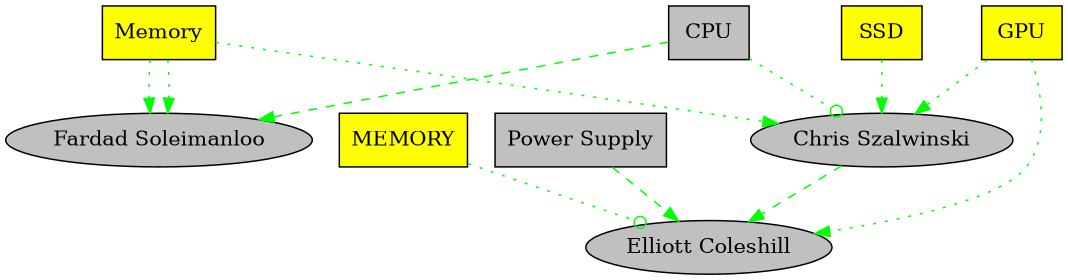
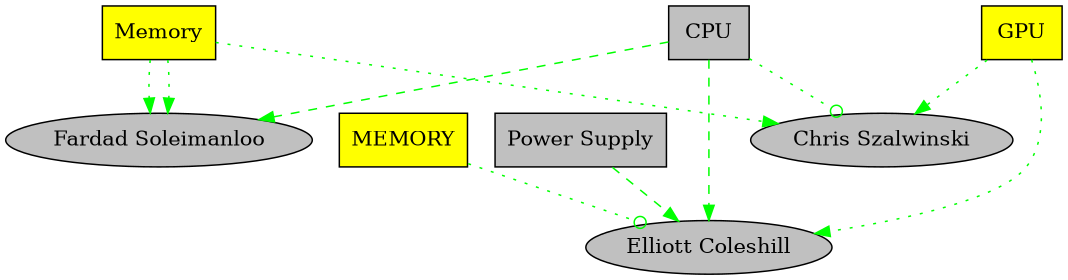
node "SSD": removed
edge "Chris Szalwinski" -> "Elliott Coleshill": now "CPU" -> "Elliott Coleshill"
